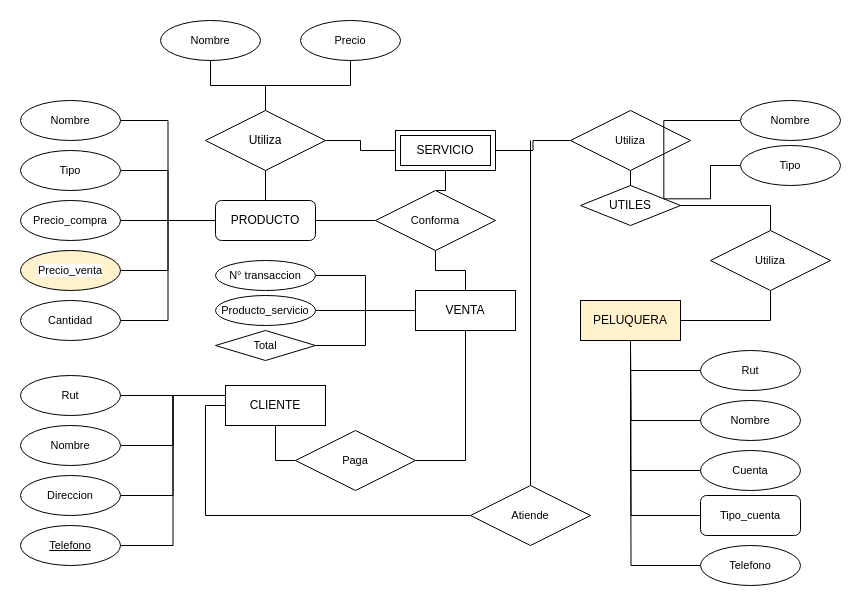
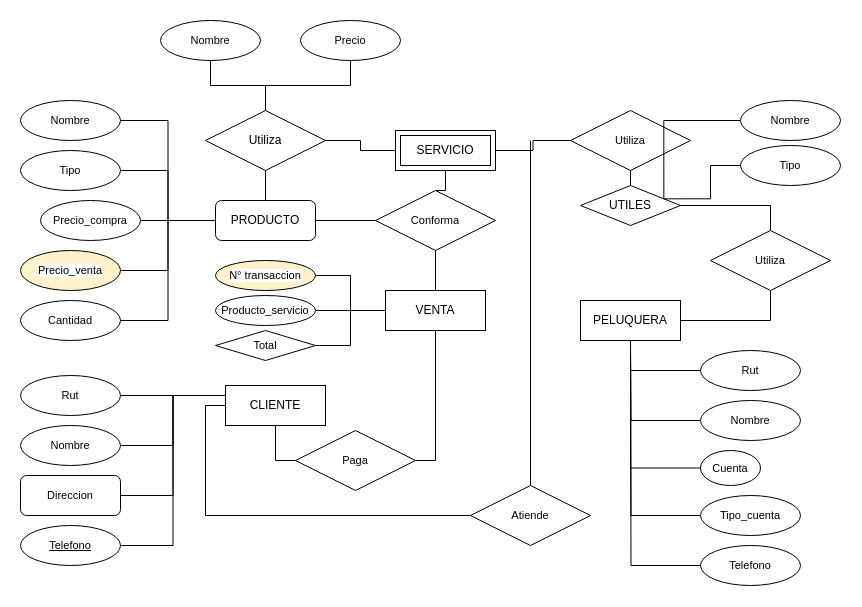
node "Precio_compra": moved (71, 221) -> (91, 221)
node "N° transaccion": fillcolor #ffffff -> #fff2cc
node "VENTA": moved (466, 311) -> (436, 311)
node "PELUQUERA": fillcolor #fff2cc -> #ffffff
node "Cuenta": size 100x40 -> 60x35
node "Direccion": shape ellipse -> rounded rectangle
node "Tipo_cuenta": shape rounded rectangle -> ellipse
